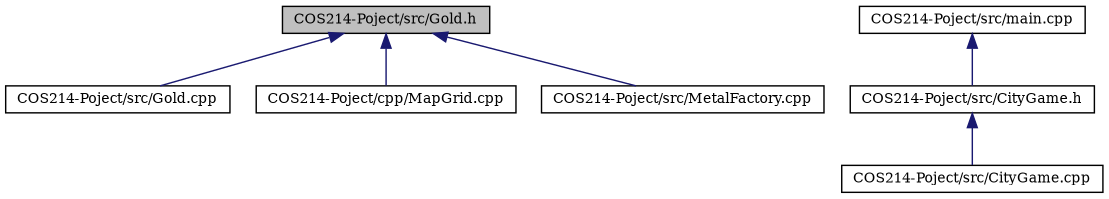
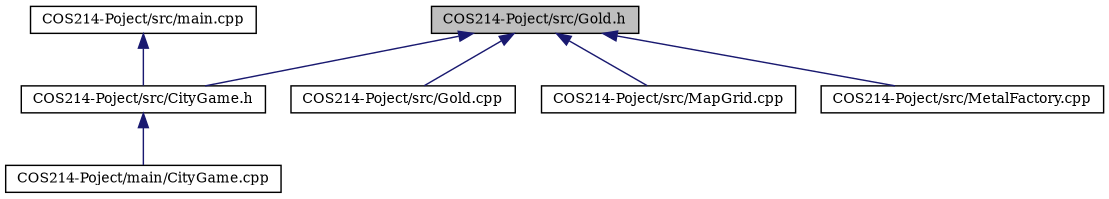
edge "COS214-Poject/src/CityGame.h" -> "COS214-Poject/src/Gold.h": added
node "COS214-Poject/cpp/MapGrid.cpp": label "COS214-Poject/cpp/MapGrid.cpp" -> "COS214-Poject/src/MapGrid.cpp"
node "COS214-Poject/src/CityGame.cpp": label "COS214-Poject/src/CityGame.cpp" -> "COS214-Poject/main/CityGame.cpp"
